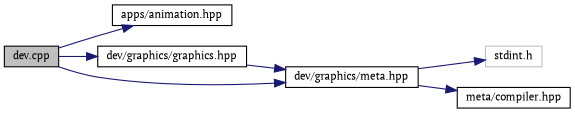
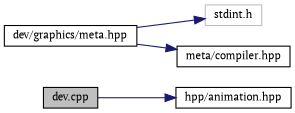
node "apps/animation.hpp": label "apps/animation.hpp" -> "hpp/animation.hpp"
node "dev/graphics/graphics.hpp": removed
edge "dev.cpp" -> "dev/graphics/meta.hpp": removed
